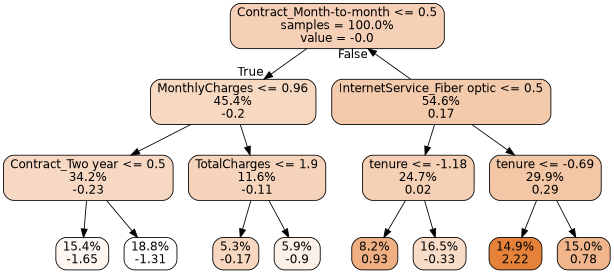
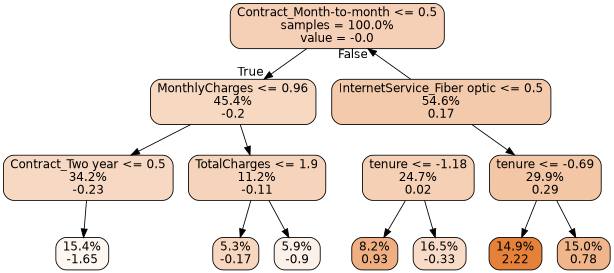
edge "InternetService_Fiber optic <= 0.5 54.6% 0.17" -> "tenure <= -1.18 24.7% 0.02": removed
node "TotalCharges <= 1.9 11.6% -0.11": label "TotalCharges <= 1.9 11.6% -0.11" -> "TotalCharges <= 1.9 11.2% -0.11"
node "18.8% -1.31": removed
